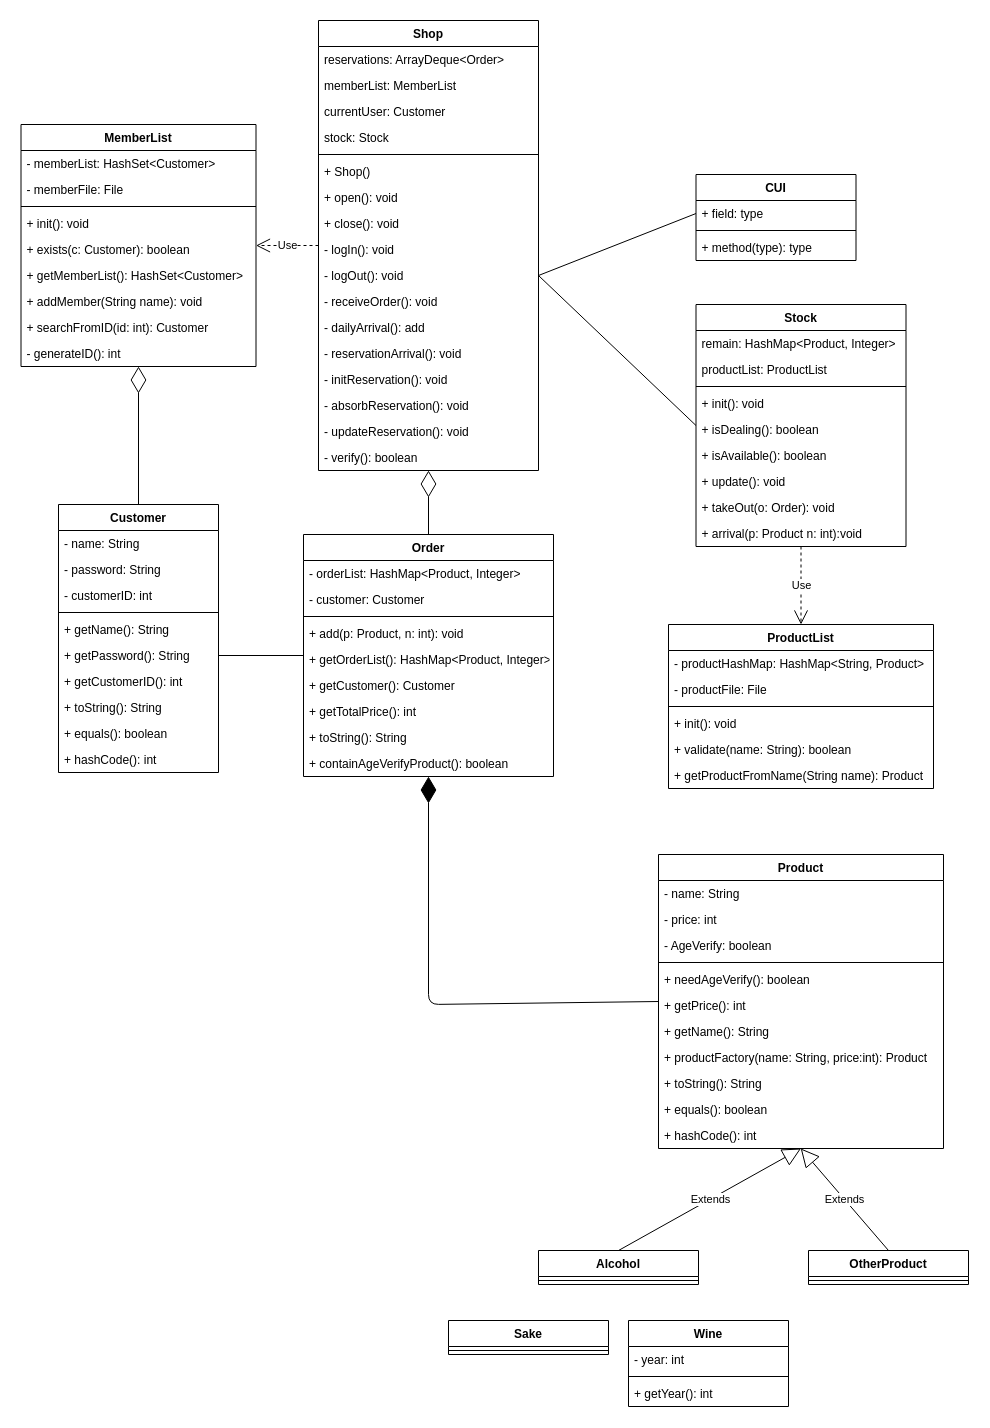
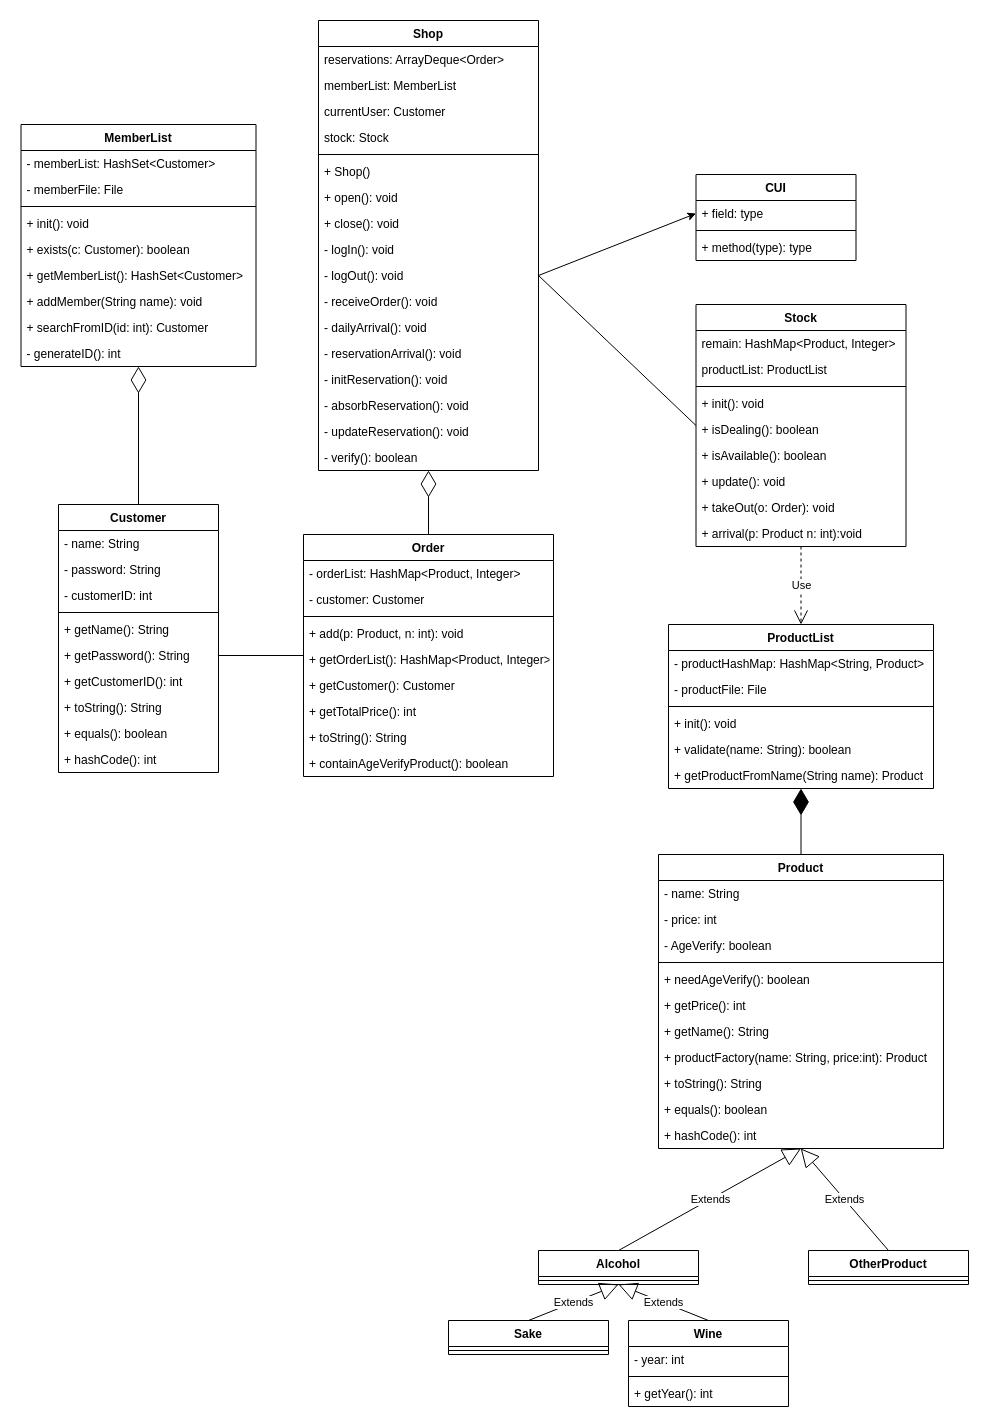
edge "+ field: type" -- "- logOut(): void": arrowhead none -> classic
edge "Shop" -> "MemberList": removed, label "Use"
node "- dailyArrival(): add": label "- dailyArrival(): add" -> "- dailyArrival(): void"
edge "Product" -> "ProductList": added
edge "Product" -> "Order": removed
edge "Sake" -> "Alcohol": added, label "Extends"
edge "Wine" -> "Alcohol": added, label "Extends"
